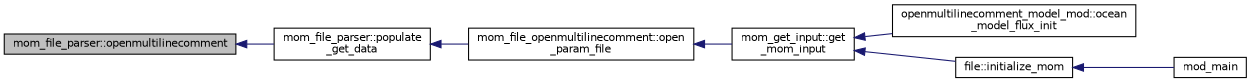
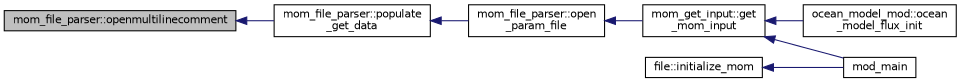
node "openmultilinecomment_model_mod::ocean _model_flux_init": label "openmultilinecomment_model_mod::ocean _model_flux_init" -> "ocean_model_mod::ocean _model_flux_init"
node "mom_file_openmultilinecomment::open _param_file": label "mom_file_openmultilinecomment::open _param_file" -> "mom_file_parser::open _param_file"
edge "file::initialize_mom" -> "mom_get_input::get _mom_input": now "mod_main" -> "mom_get_input::get _mom_input"
